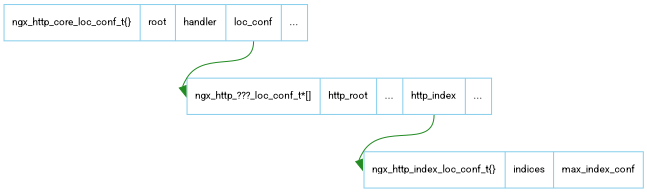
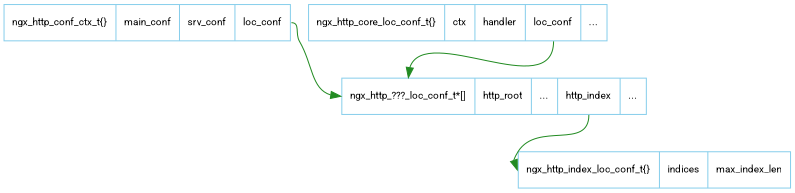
node "ngx_http_core_loc_conf_t{}": text "root" -> "ctx"
node "ngx_http_conf_ctx_t{}": added
node "ngx_http_index_loc_conf_t{}": text "max_index_conf" -> "max_index_len"
